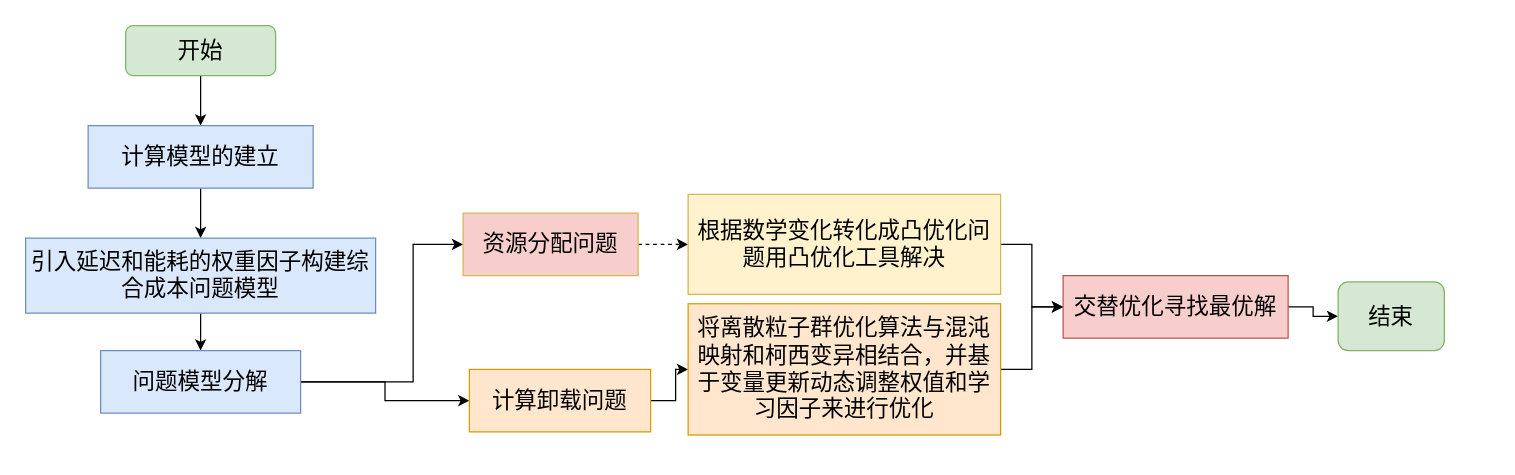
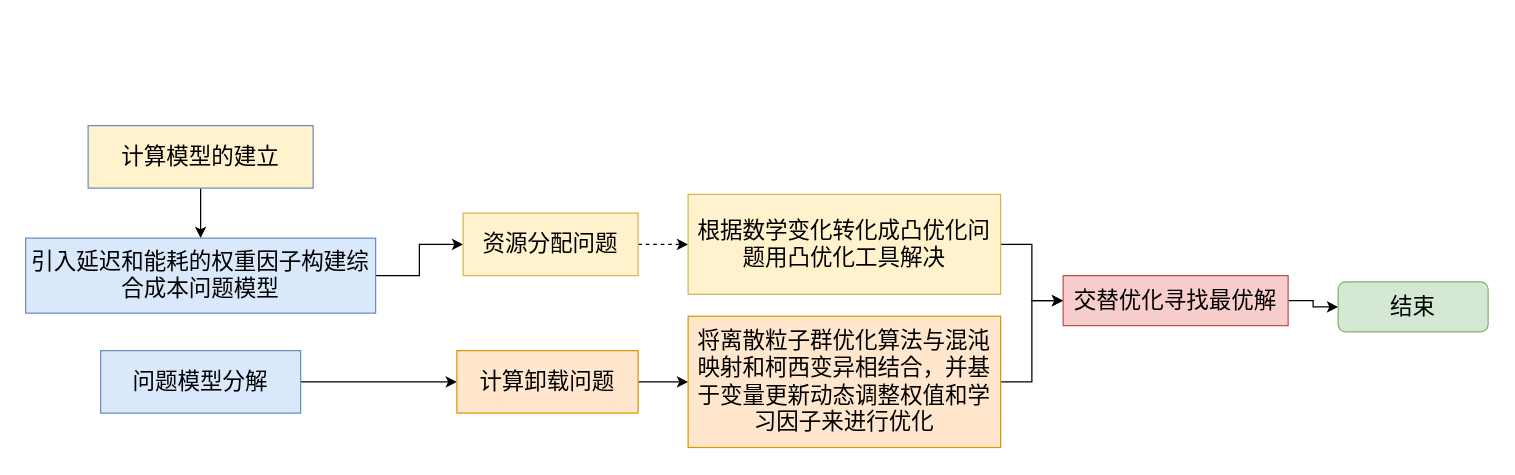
node "开始": removed
edge "开始" -> "计算模型的建立": removed
node "计算模型的建立": fillcolor #dae8fc -> #fff2cc
node "资源分配问题": fillcolor #f8cecc -> #fff2cc
node "交替优化寻找最优解": size 225x63 -> 225x50
edge "问题模型分解" -> "资源分配问题": removed
node "结束": size 106x69 -> 150x50
edge "引入延迟和能耗的权重因子构建综合成本问题模型" -> "问题模型分解": now "引入延迟和能耗的权重因子构建综合成本问题模型" -> "资源分配问题"
node "将离散粒子群优化算法与混沌映射和柯西变异相结合，并基于变量更新动态调整权值和学习因子来进行优化": moved (844, 369) -> (844, 382)
node "计算卸载问题": moved (560, 401) -> (548, 382)
